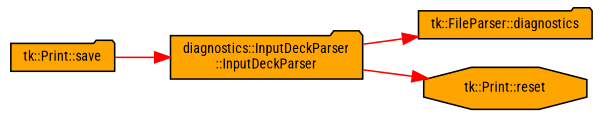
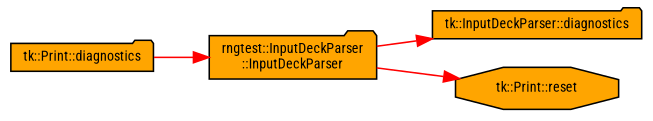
node "tk::FileParser::diagnostics": label "tk::FileParser::diagnostics" -> "tk::InputDeckParser::diagnostics"
node "tk::Print::save": label "tk::Print::save" -> "tk::Print::diagnostics"
node "diagnostics::InputDeckParser ::InputDeckParser": label "diagnostics::InputDeckParser ::InputDeckParser" -> "rngtest::InputDeckParser ::InputDeckParser"
